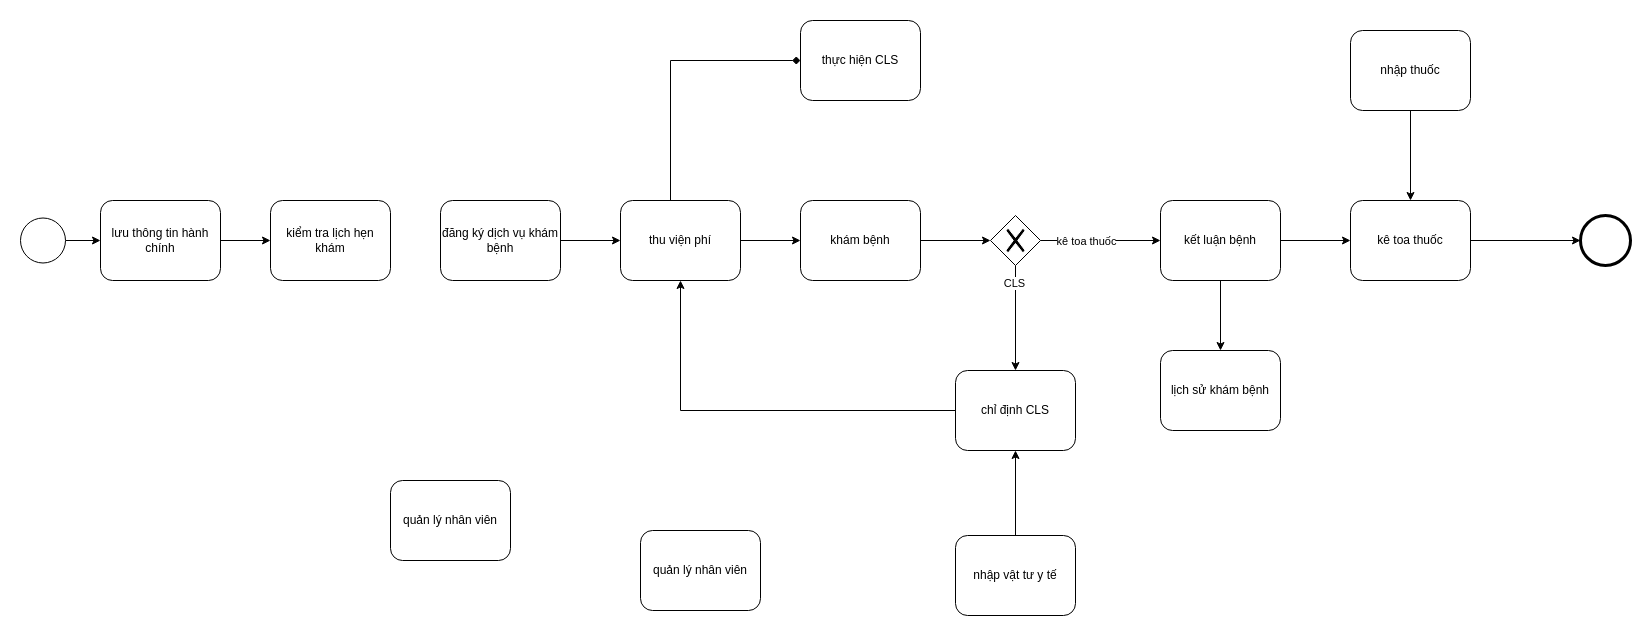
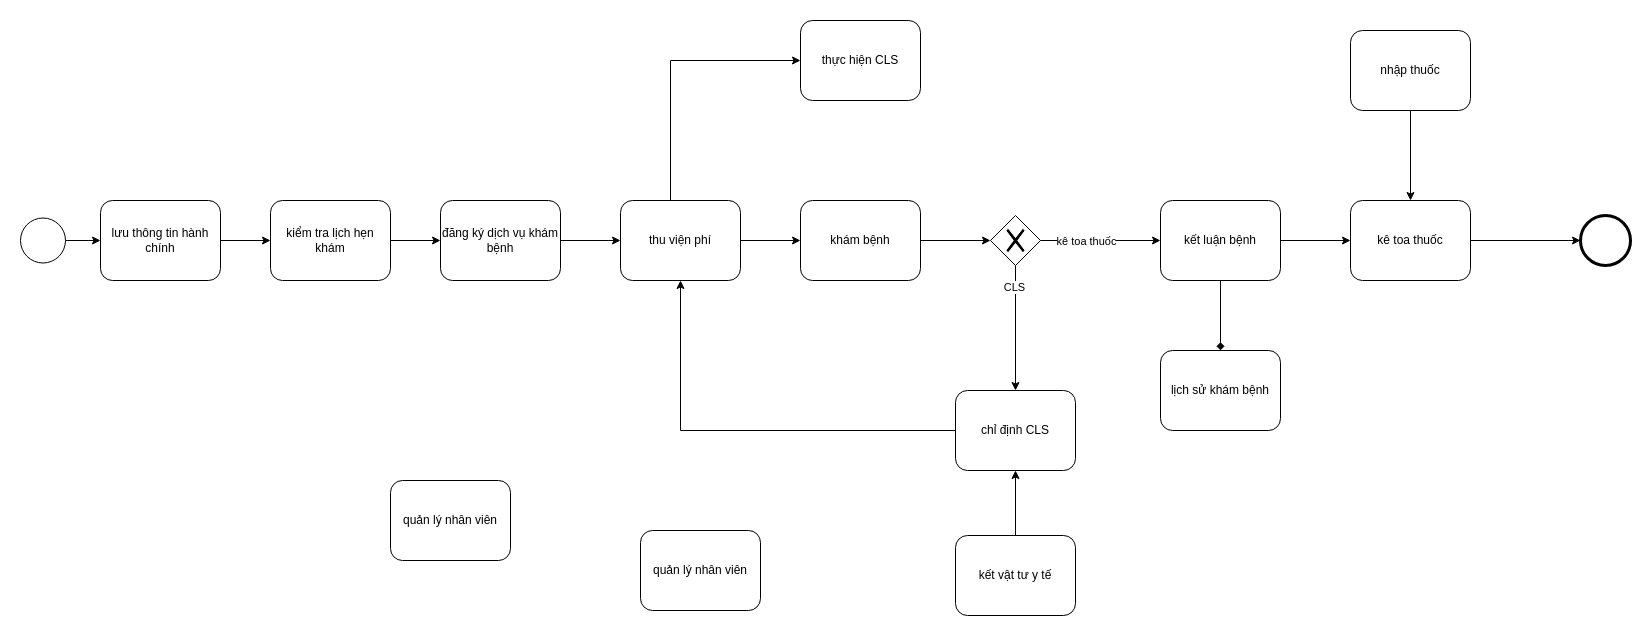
edge "thu viện phí" -> "thực hiện CLS": arrowhead diamond -> classic
edge "kiểm tra lịch hẹn khám" -> "đăng ký dịch vụ khám bệnh": added
edge "kết luận bệnh" -> "lịch sử khám bệnh": arrowhead classic -> diamond
node "chỉ định CLS": moved (1016, 411) -> (1016, 431)
node "nhập vật tư y tế": label "nhập vật tư y tế" -> "kết vật tư y tế"
